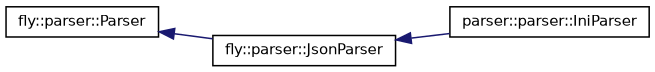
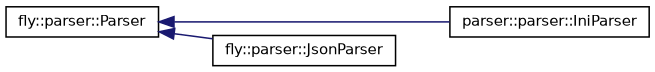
edge "parser::parser::IniParser" -> "fly::parser::JsonParser": now "parser::parser::IniParser" -> "fly::parser::Parser"
